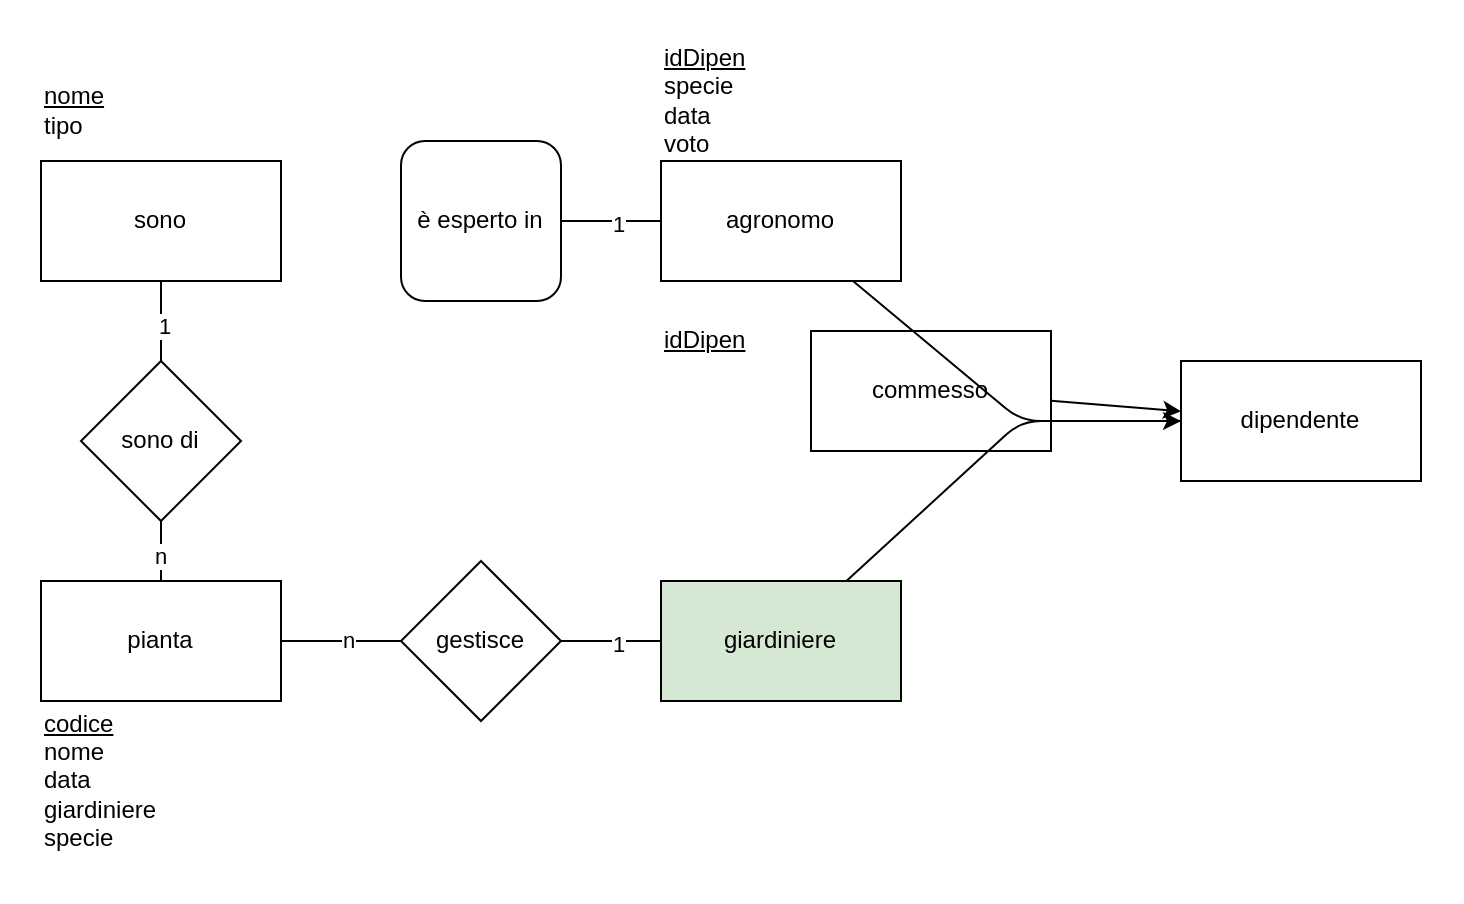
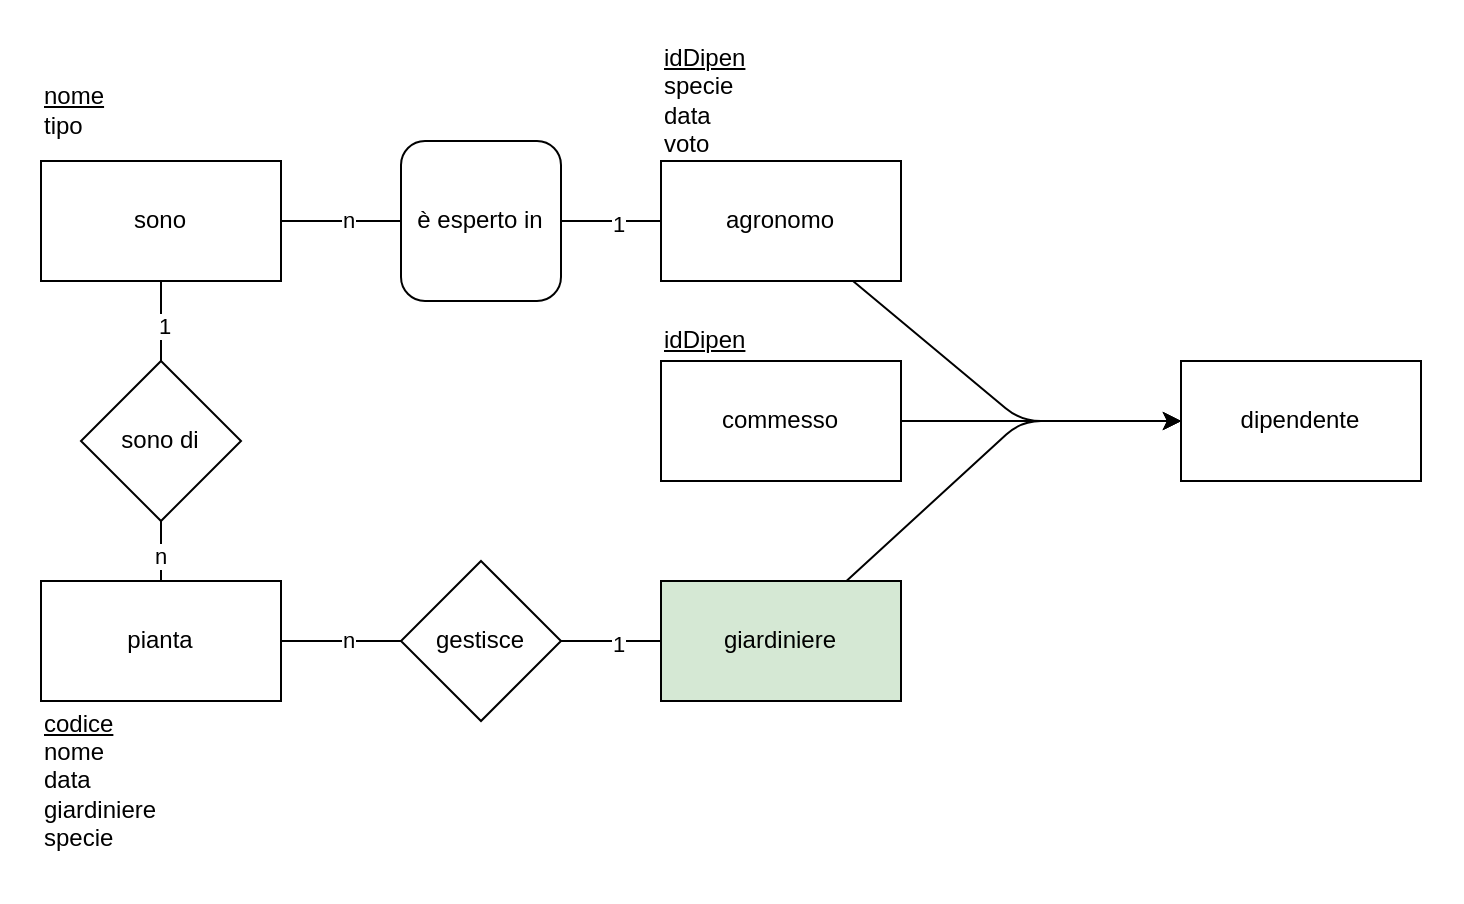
edge "sono" -- "è esperto in": added, label "n"
node "commesso": moved (931, 391) -> (781, 421)
edge "agronomo" -- "dipendente": arrowhead none -> classic
